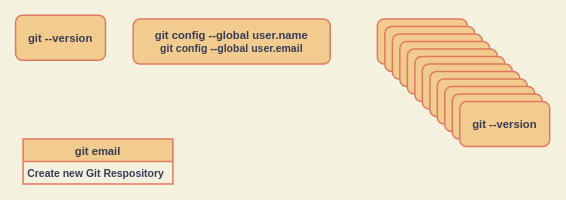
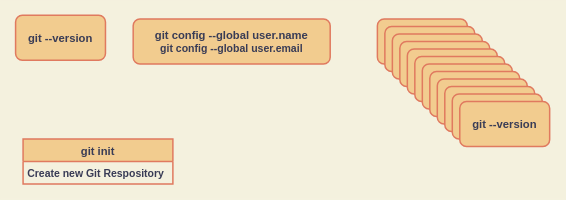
node "git email": label "git email" -> "git init"
